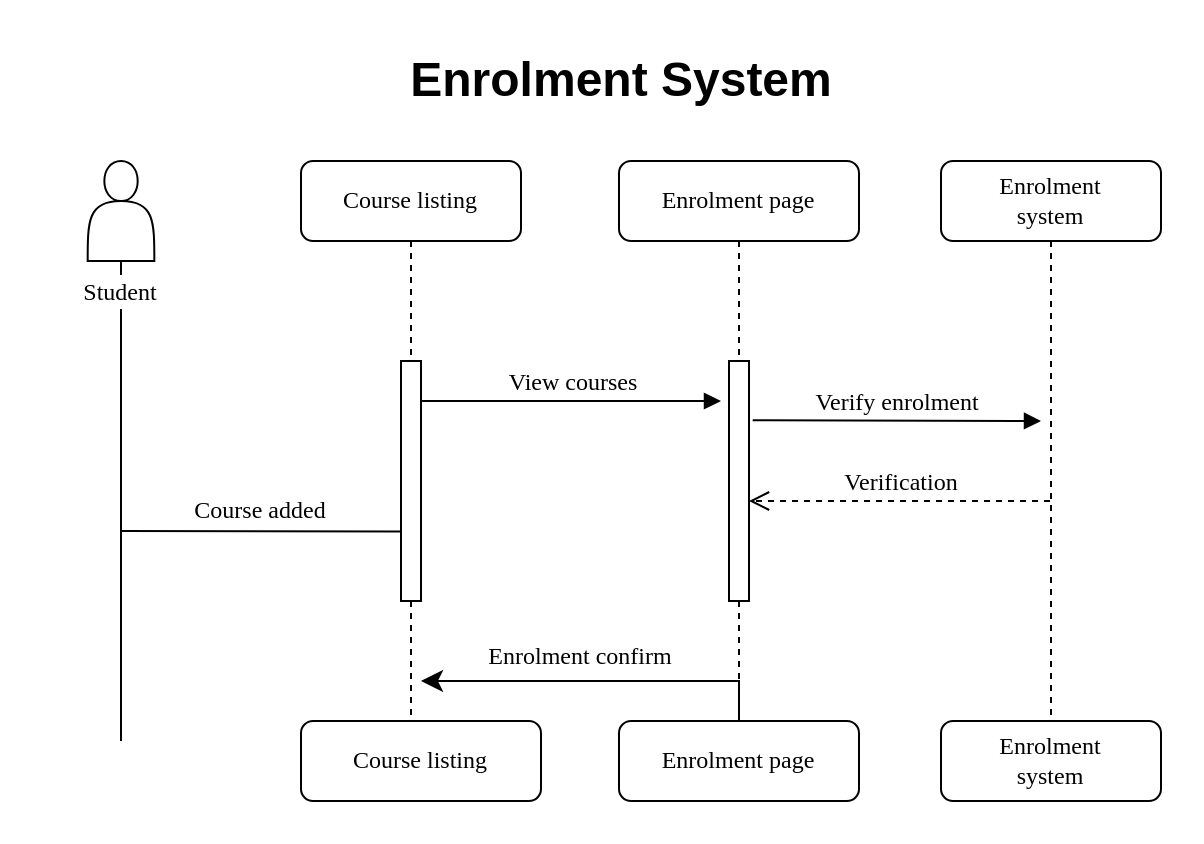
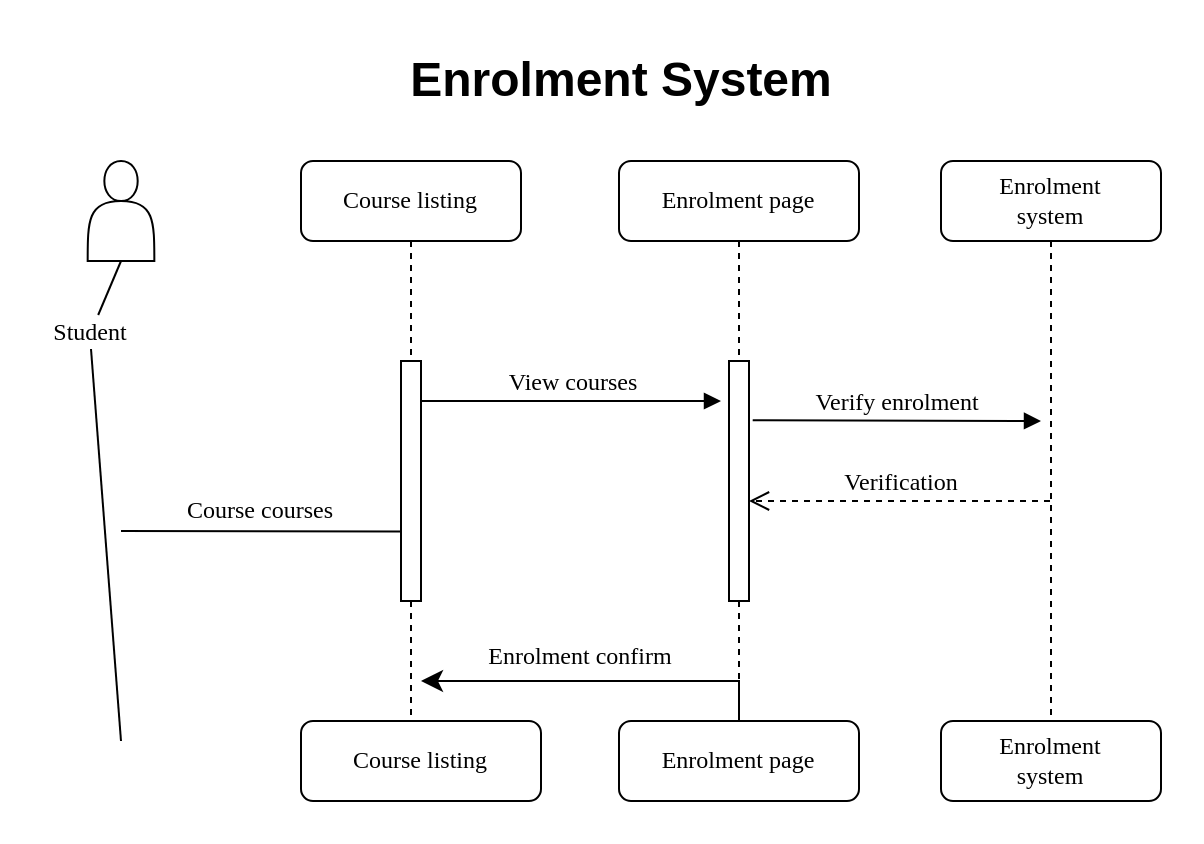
node "Student": moved (121, 292) -> (91, 332)
node "Course added": label "Course added" -> "Course courses"
